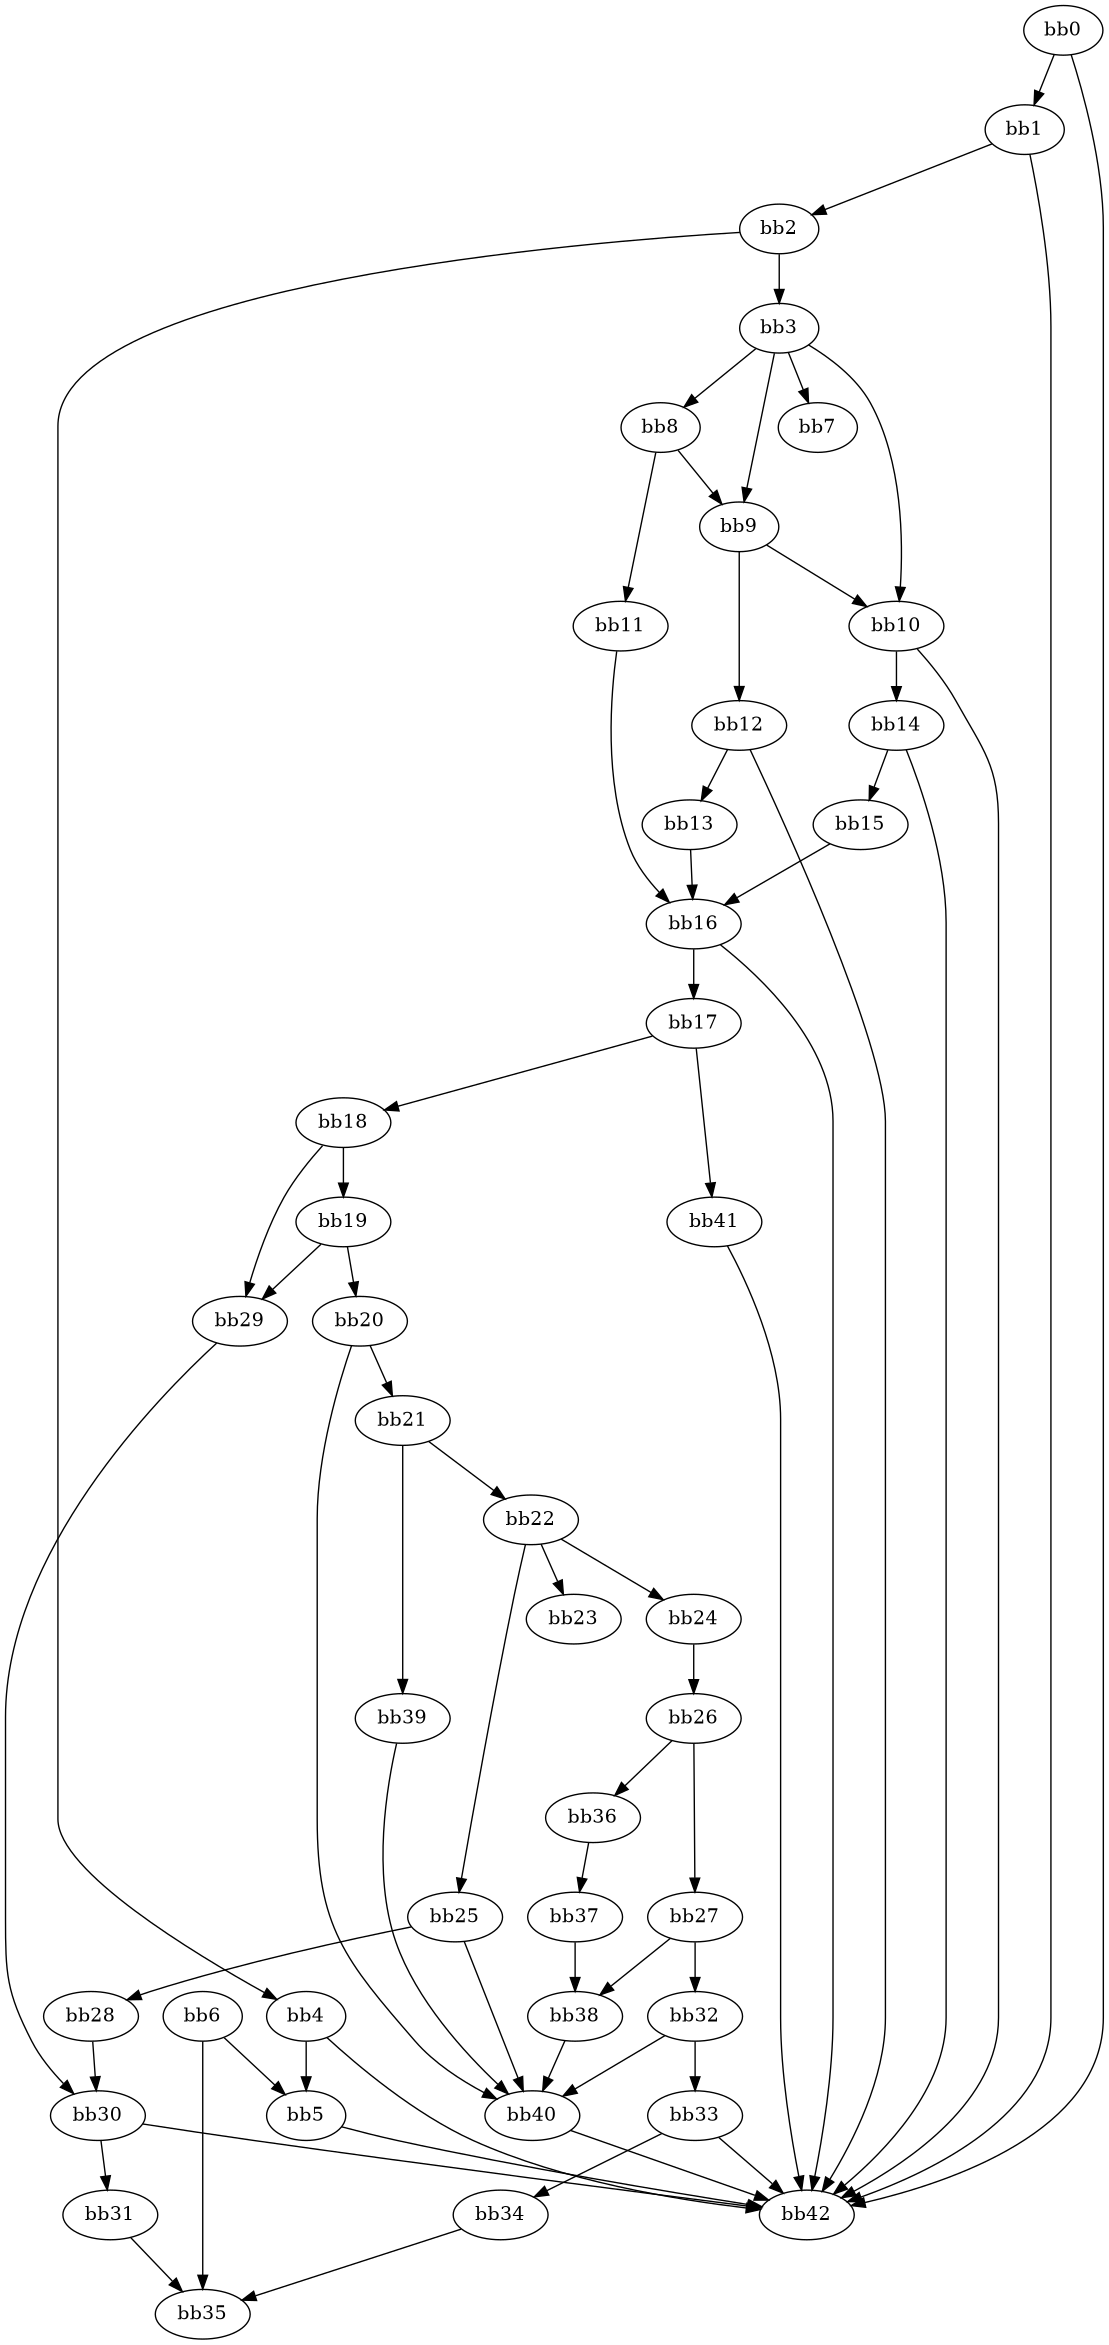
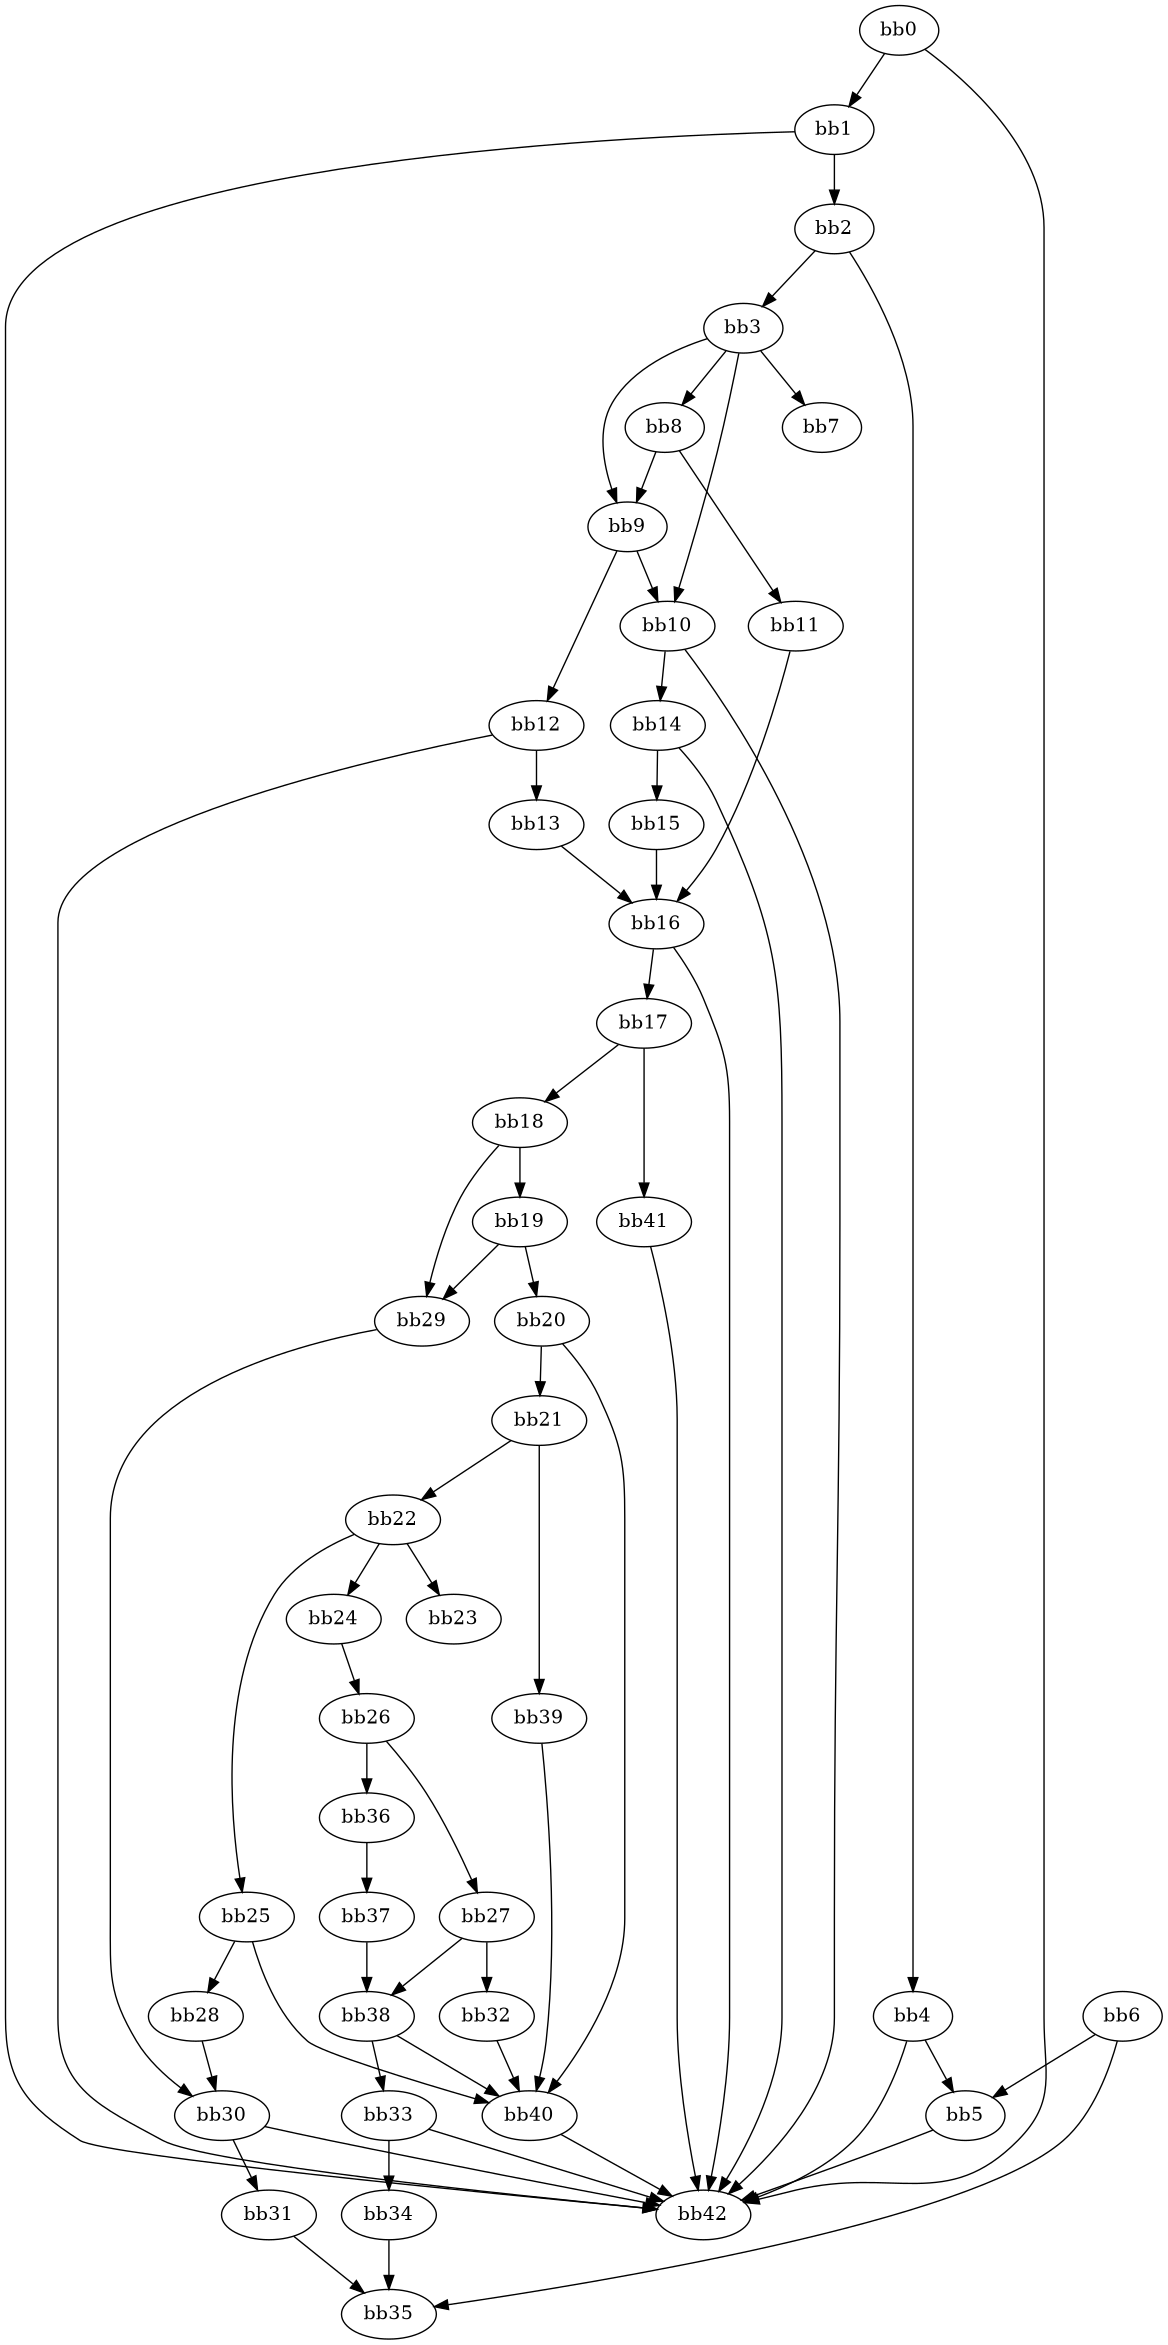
edge "bb32" -> "bb33": now "bb38" -> "bb33"
